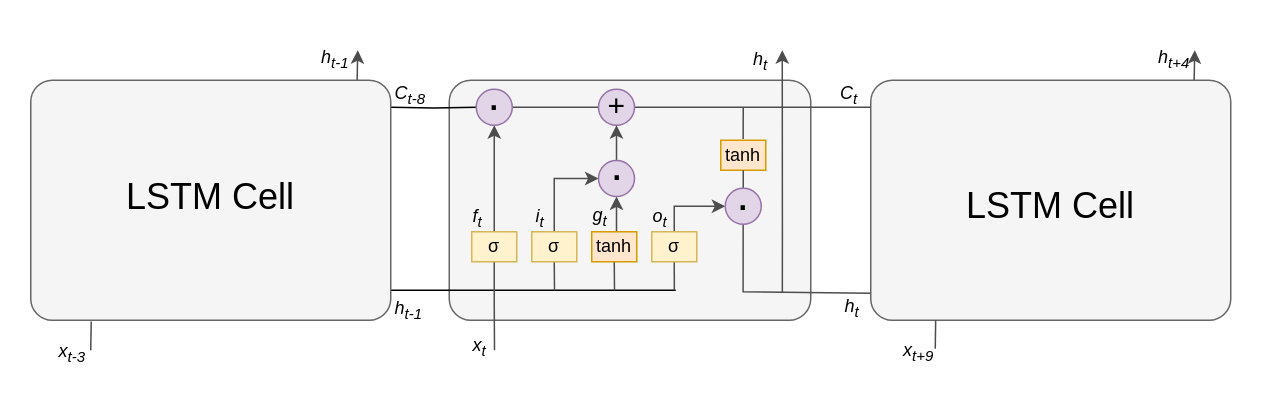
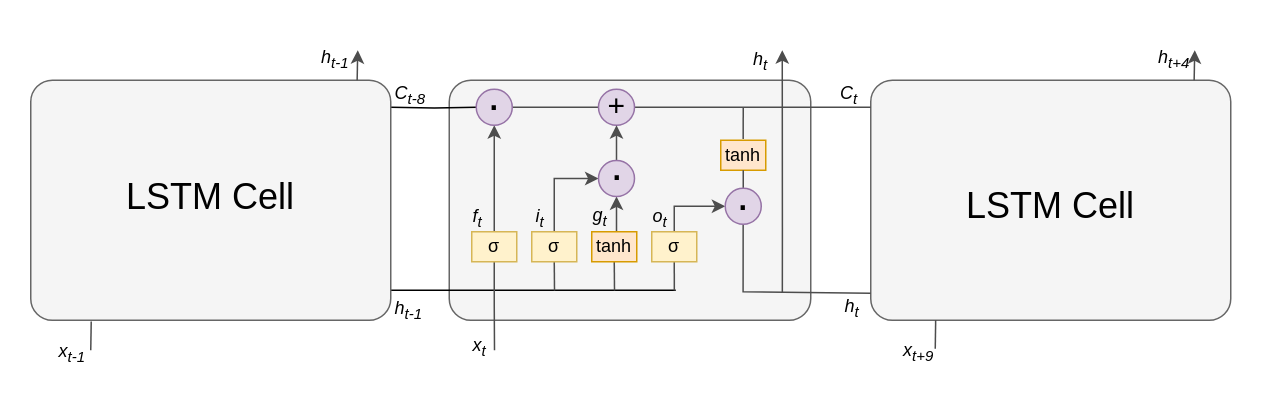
node "xt-3": label "xt-3" -> "xt-1"
